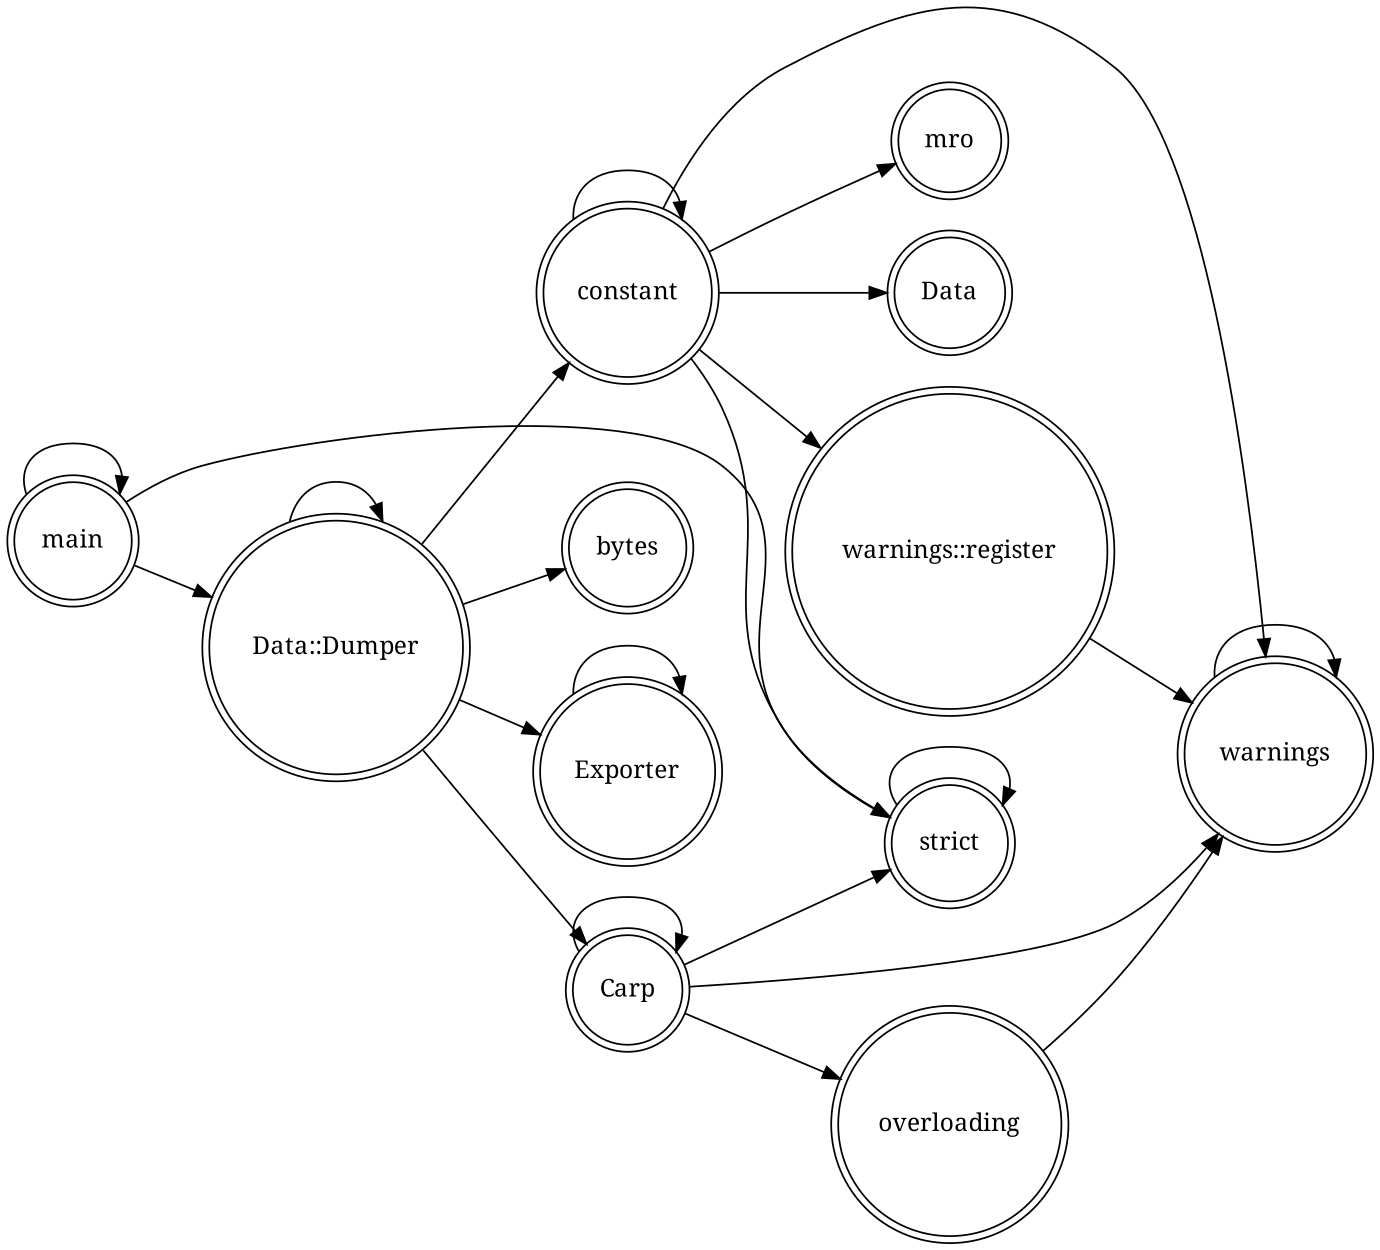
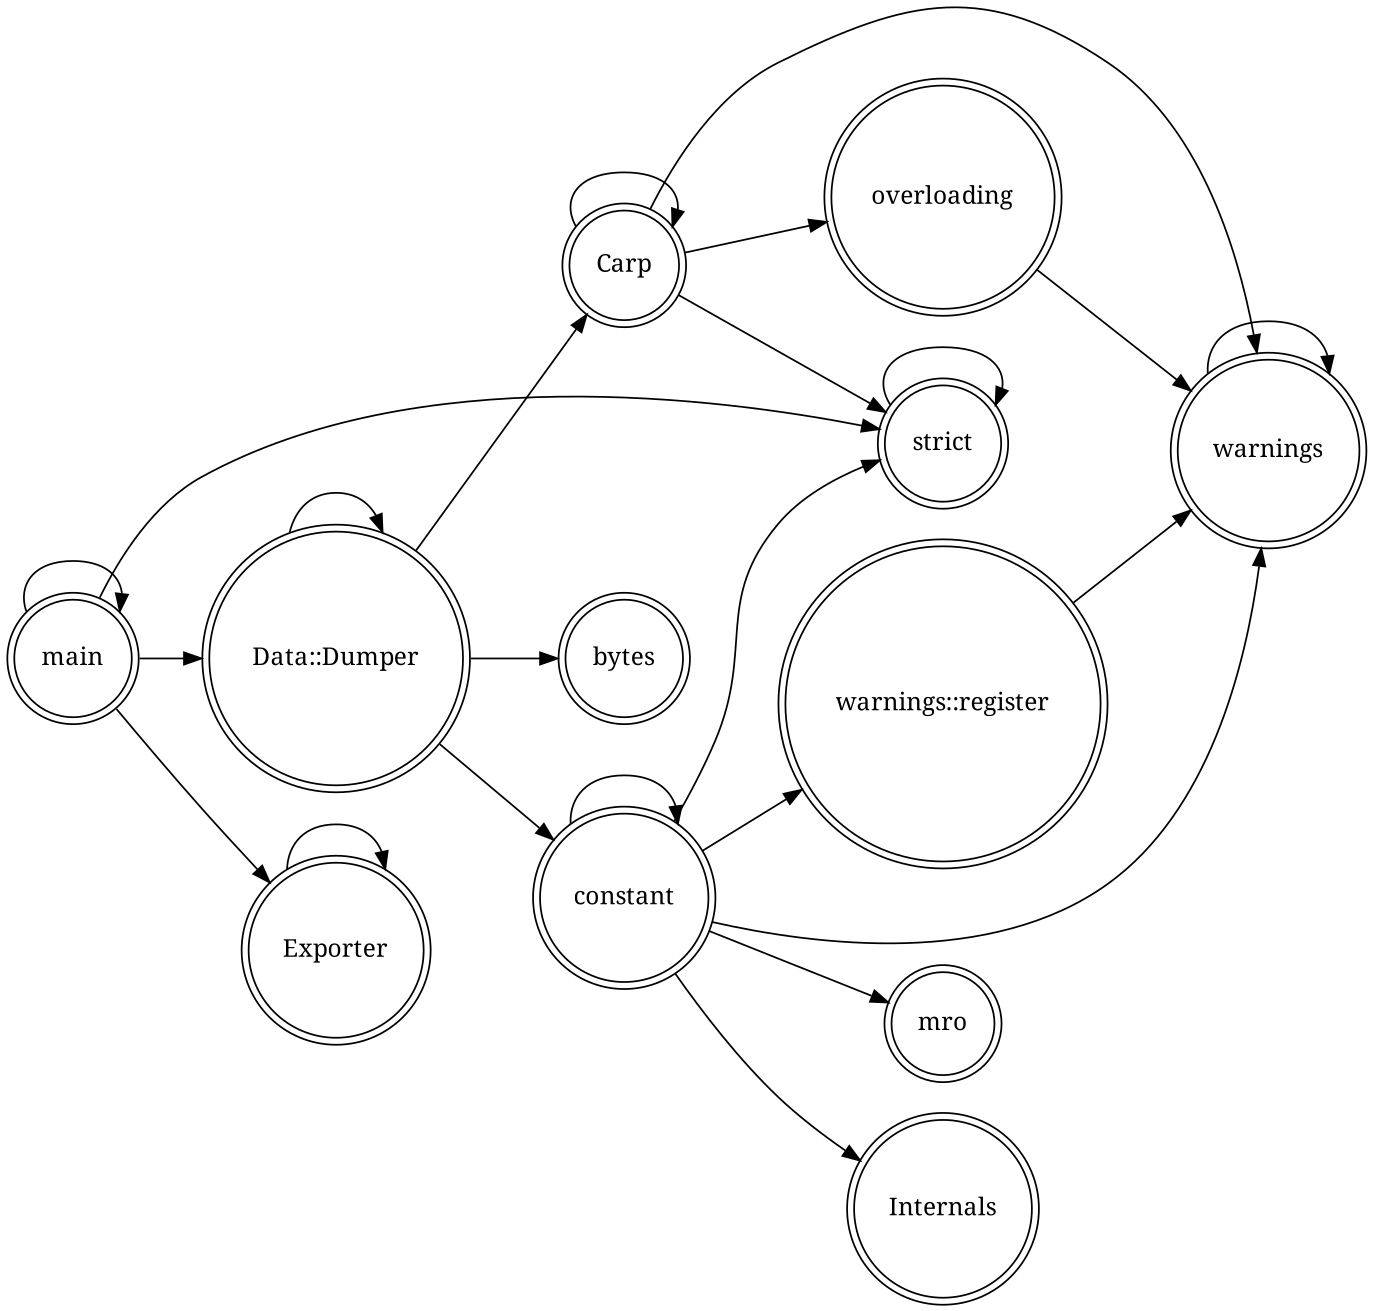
node "Data": label "Data" -> "Internals"
edge "Data::Dumper" -> "Exporter": now "main" -> "Exporter"
